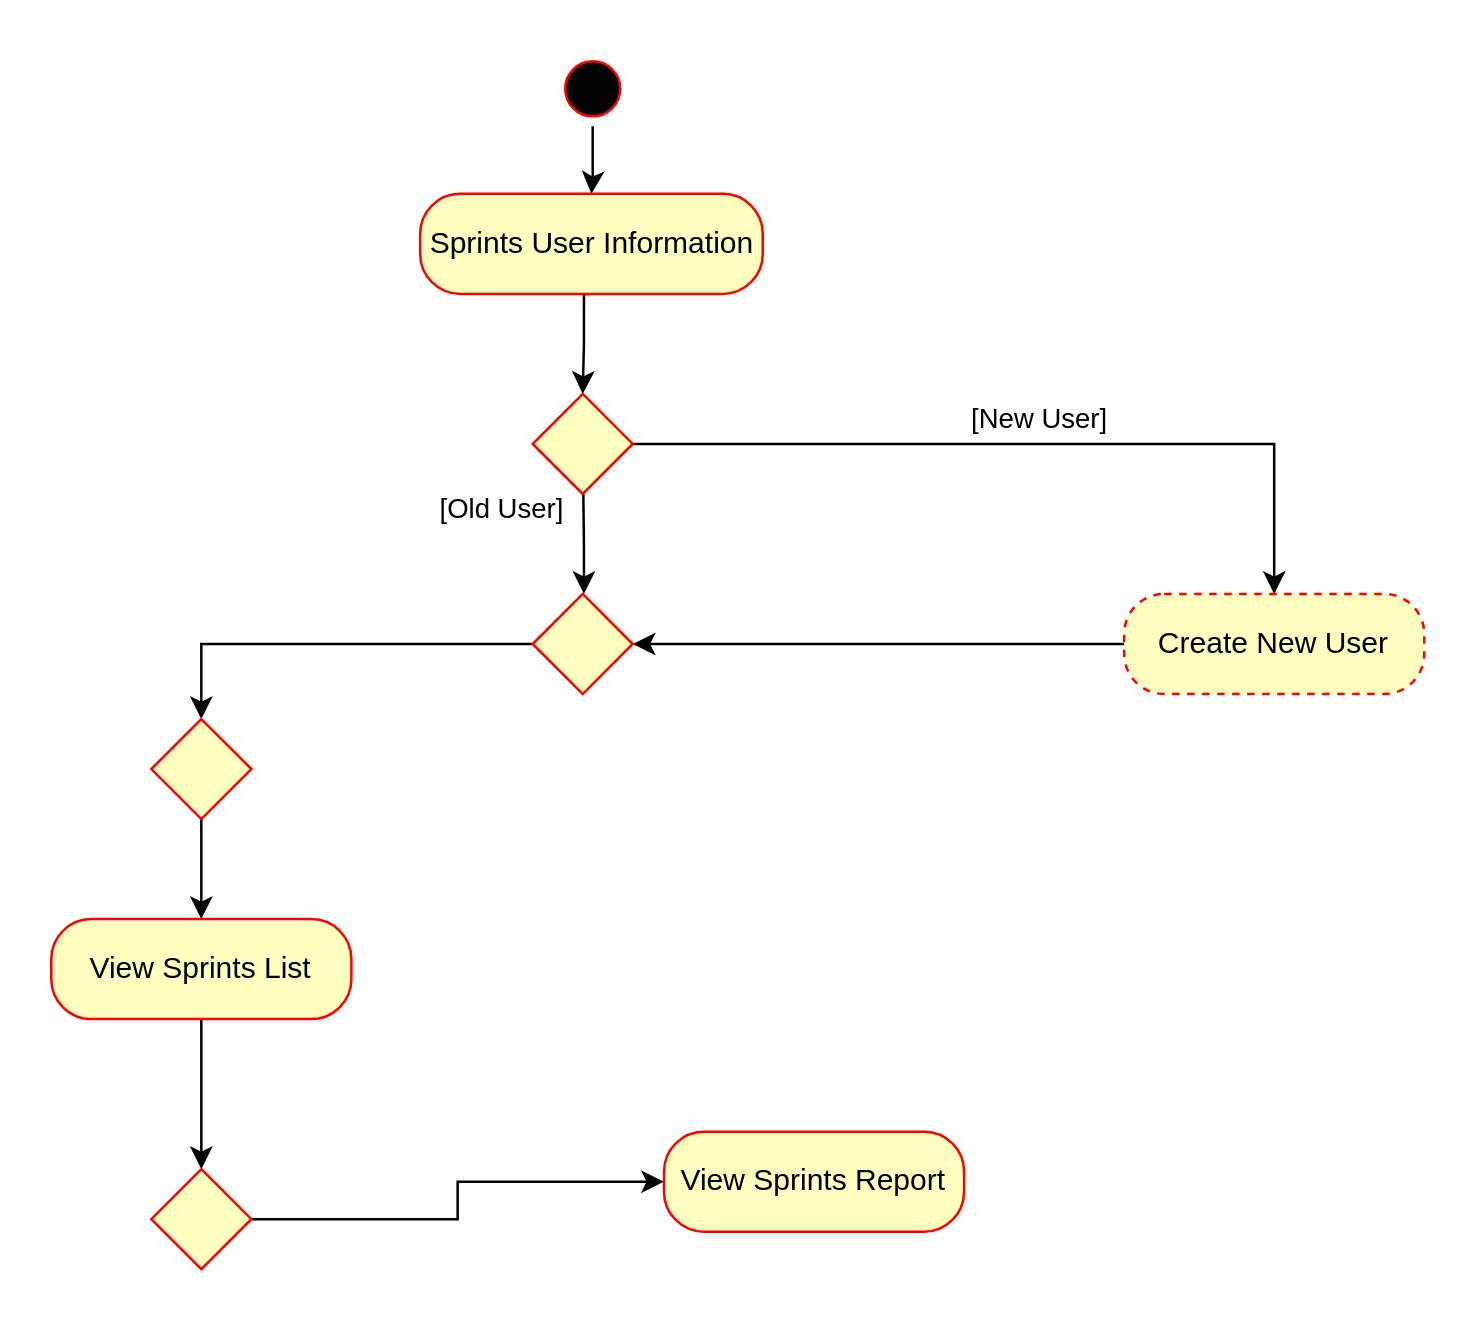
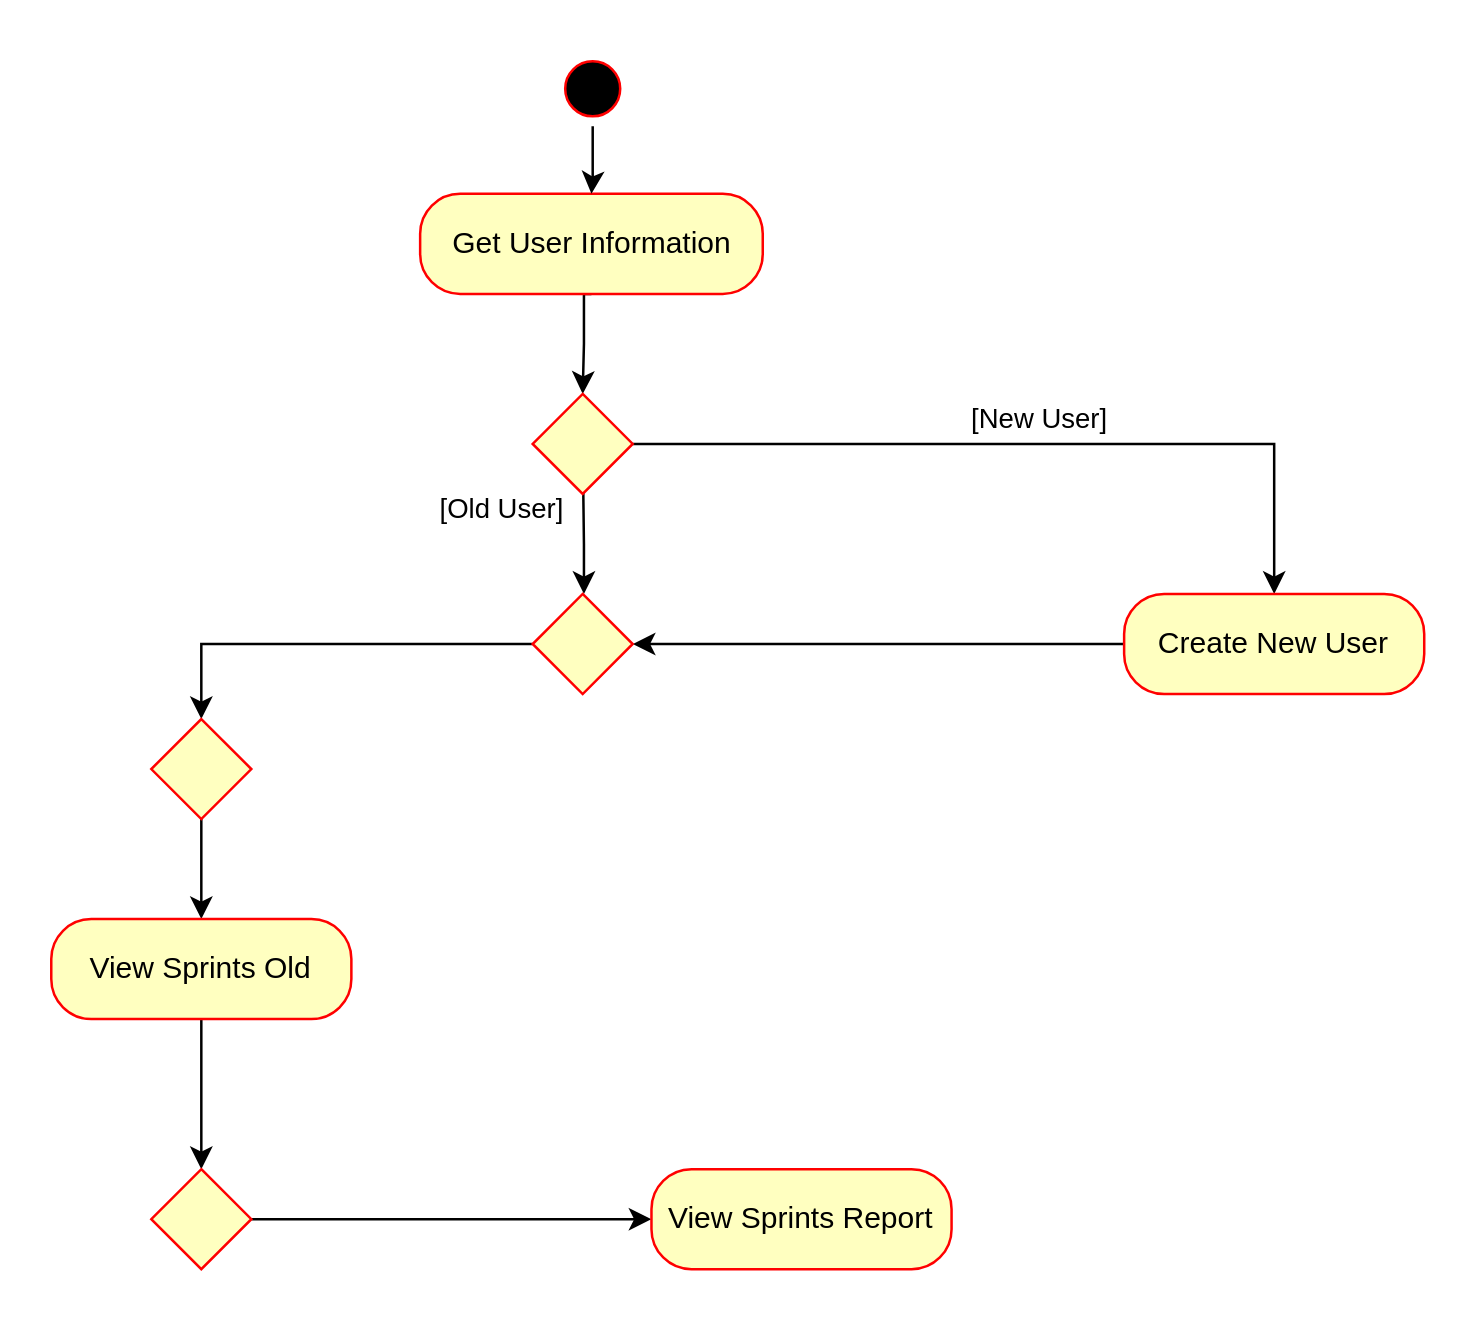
node "Sprints User Information": label "Sprints User Information" -> "Get User Information"
node "Create New User": style dashed -> solid
node "View Sprints List": label "View Sprints List" -> "View Sprints Old"
node "View Sprints Report": moved (814, 1181) -> (801, 1219)
